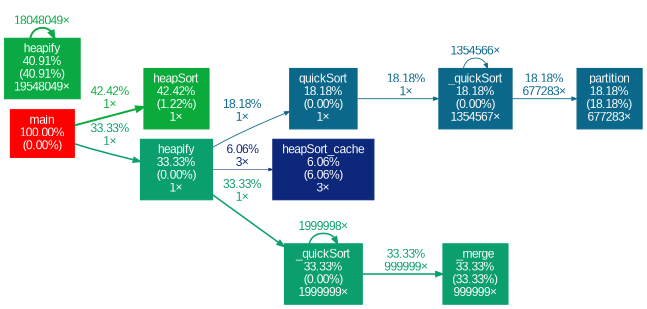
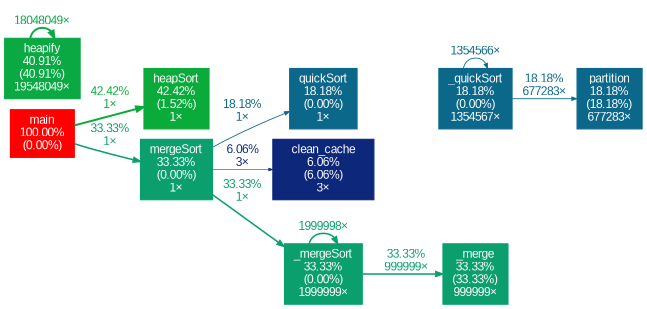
node "heapSort 42.42% (1.22%) 1×": label "heapSort 42.42% (1.22%) 1×" -> "heapSort 42.42% (1.52%) 1×"
edge "quickSort 18.18% (0.00%) 1×" -> "_quickSort 18.18% (0.00%) 1354567×": removed, label "18.18% 1×"
node "heapify 33.33% (0.00%) 1×": label "heapify 33.33% (0.00%) 1×" -> "mergeSort 33.33% (0.00%) 1×"
node "heapSort_cache 6.06% (6.06%) 3×": label "heapSort_cache 6.06% (6.06%) 3×" -> "clean_cache 6.06% (6.06%) 3×"
node "_quickSort 33.33% (0.00%) 1999999×": label "_quickSort 33.33% (0.00%) 1999999×" -> "_mergeSort 33.33% (0.00%) 1999999×"
